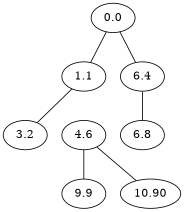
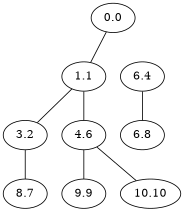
edge "0.0" -- "6.4": removed
edge "1.1" -- "4.6": added
node "8.7": added
node "10.90": label "10.90" -> "10.10"
